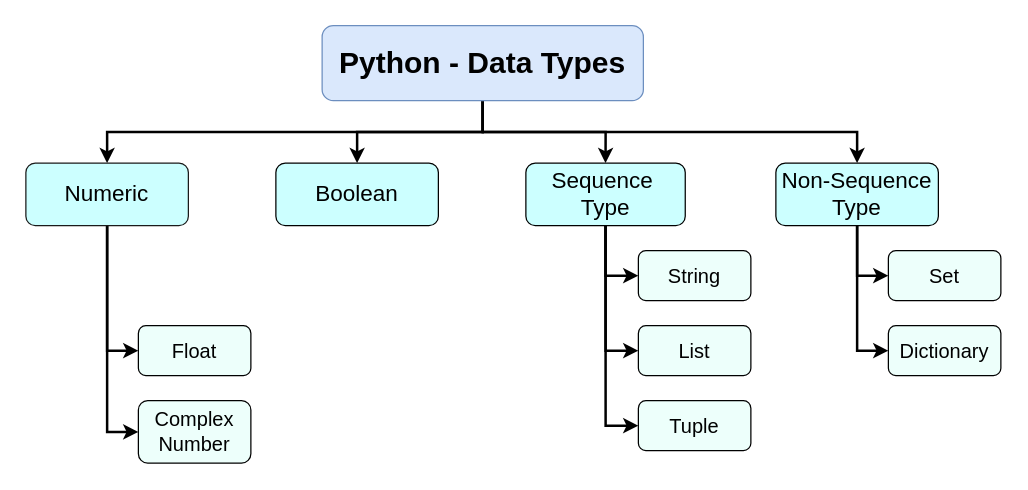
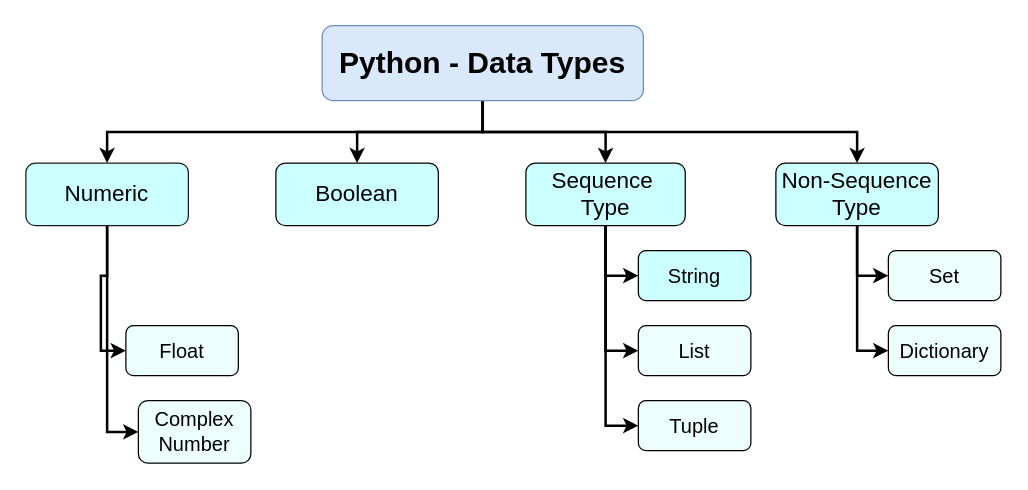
node "String": fillcolor #edfffb -> #ccffff
node "Float": moved (194, 351) -> (182, 351)
